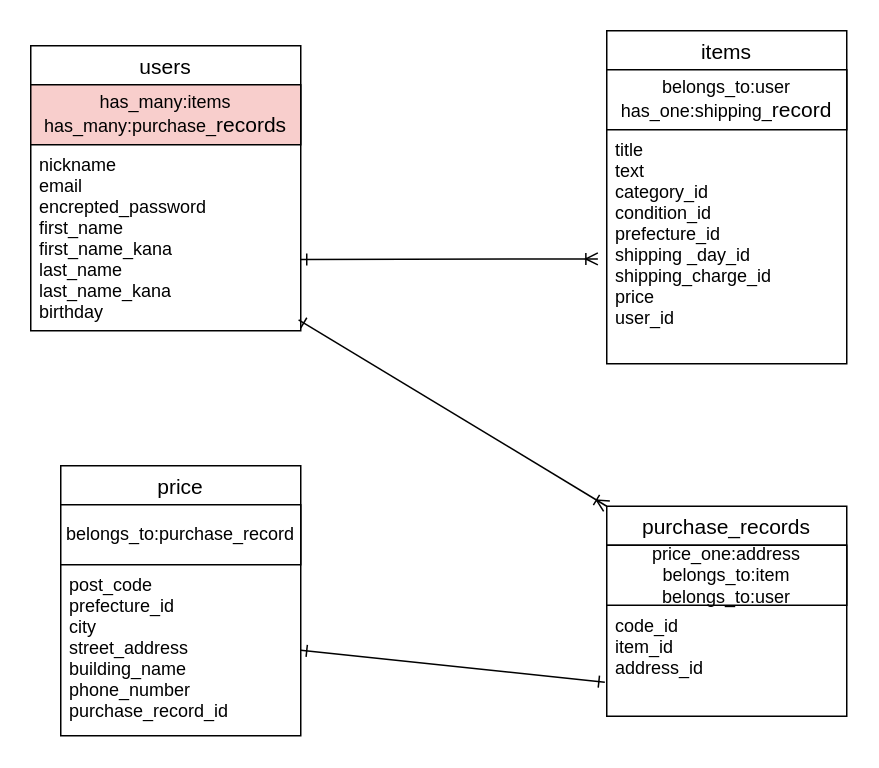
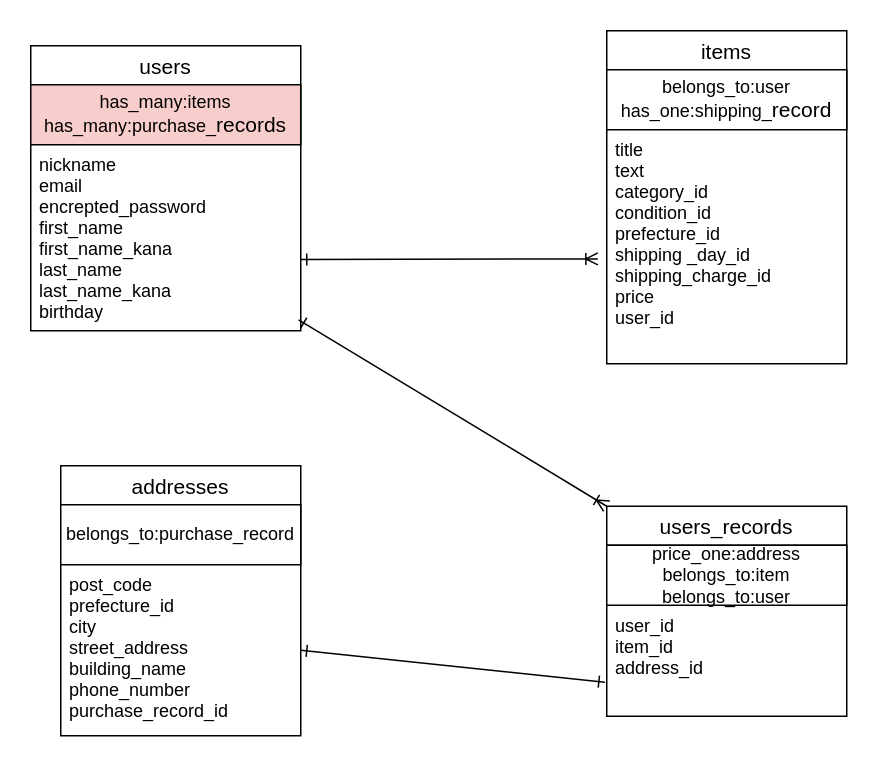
node "price": label "price" -> "addresses"
node "purchase_records": label "purchase_records" -> "users_records"
node "code_id item_id address_id": label "code_id item_id address_id" -> "user_id item_id address_id"
